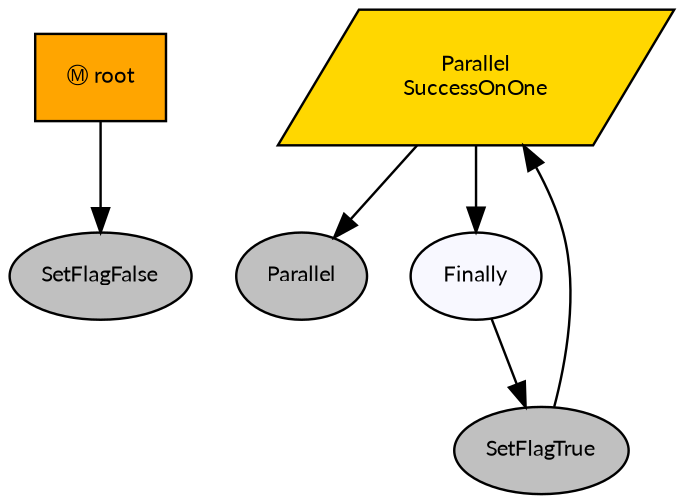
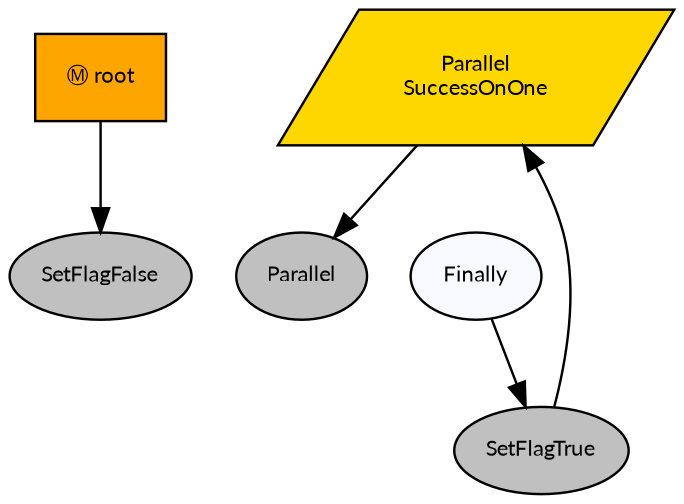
edge "Parallel SuccessOnOne" -> "Finally": removed
